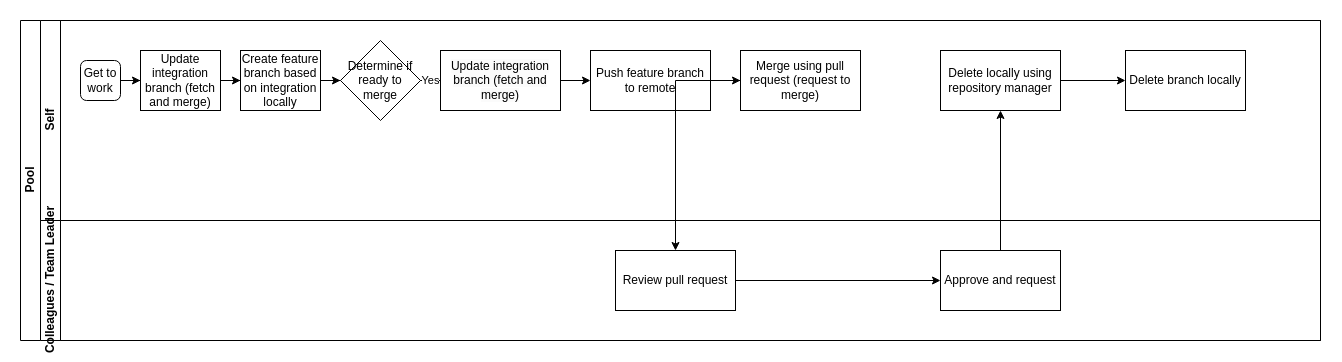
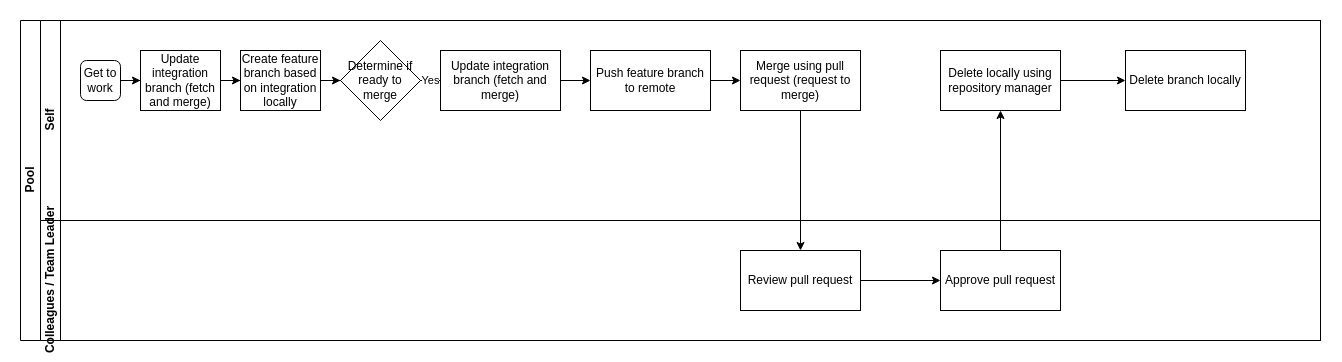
node "Review pull request": moved (676, 281) -> (801, 281)
node "Approve and request": label "Approve and request" -> "Approve pull request"
